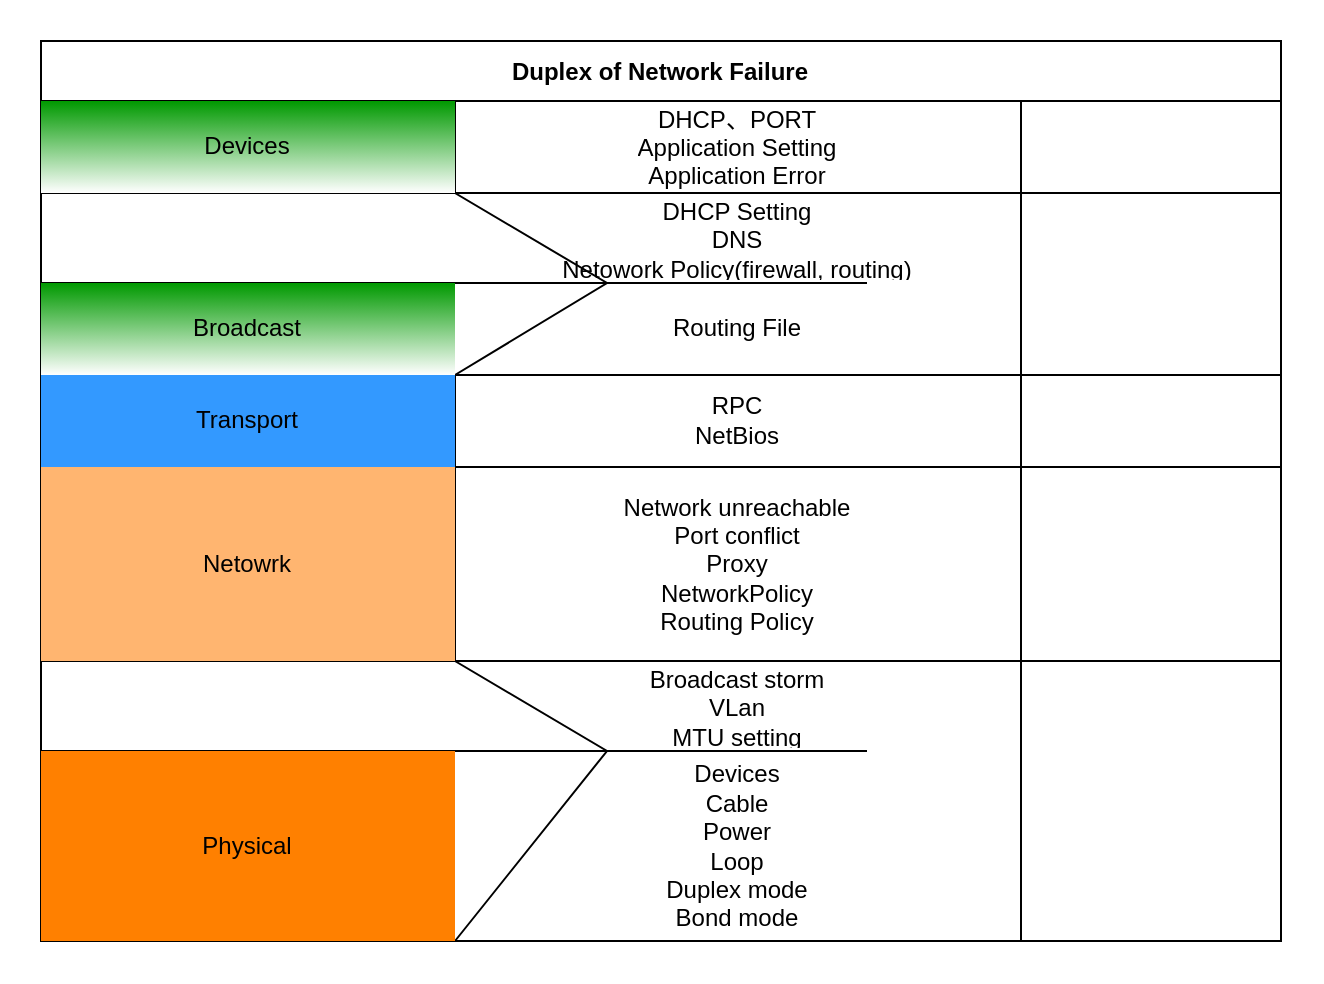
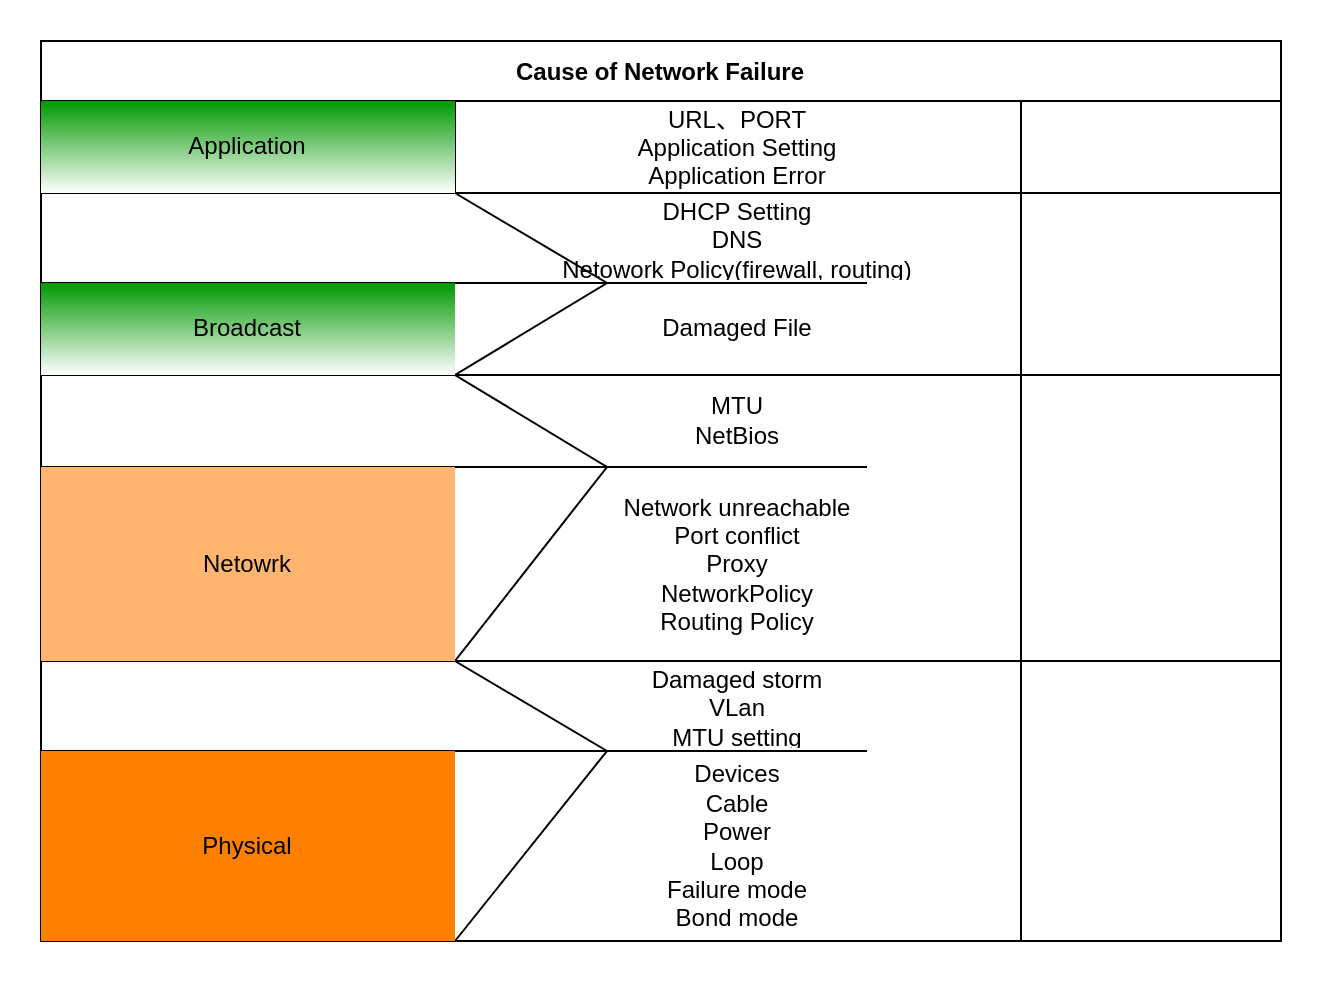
node "Duplex of Network Failure": label "Duplex of Network Failure" -> "Cause of Network Failure"
node "Devices": label "Devices" -> "Application"
node "DHCP、PORT Application Setting Application Error": label "DHCP、PORT Application Setting Application Error" -> "URL、PORT Application Setting Application Error"
node "Routing File": label "Routing File" -> "Damaged File"
node "Transport": removed
node "RPC NetBios": label "RPC NetBios" -> "MTU NetBios"
node "Broadcast storm VLan MTU setting": label "Broadcast storm VLan MTU setting" -> "Damaged storm VLan MTU setting"
node "Devices Cable Power Loop Duplex mode Bond mode": label "Devices Cable Power Loop Duplex mode Bond mode" -> "Devices Cable Power Loop Failure mode Bond mode"
